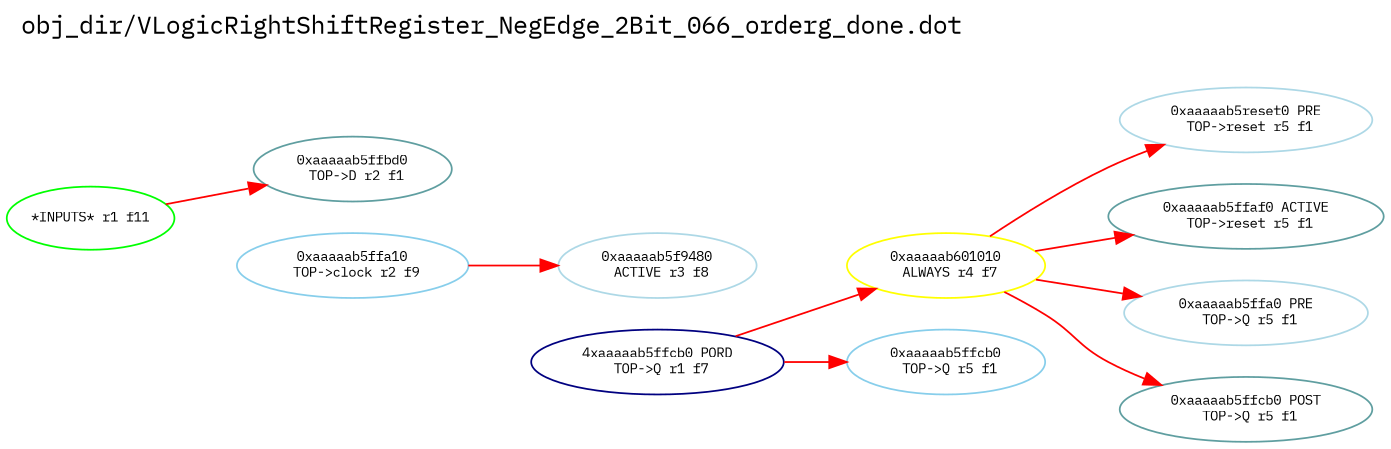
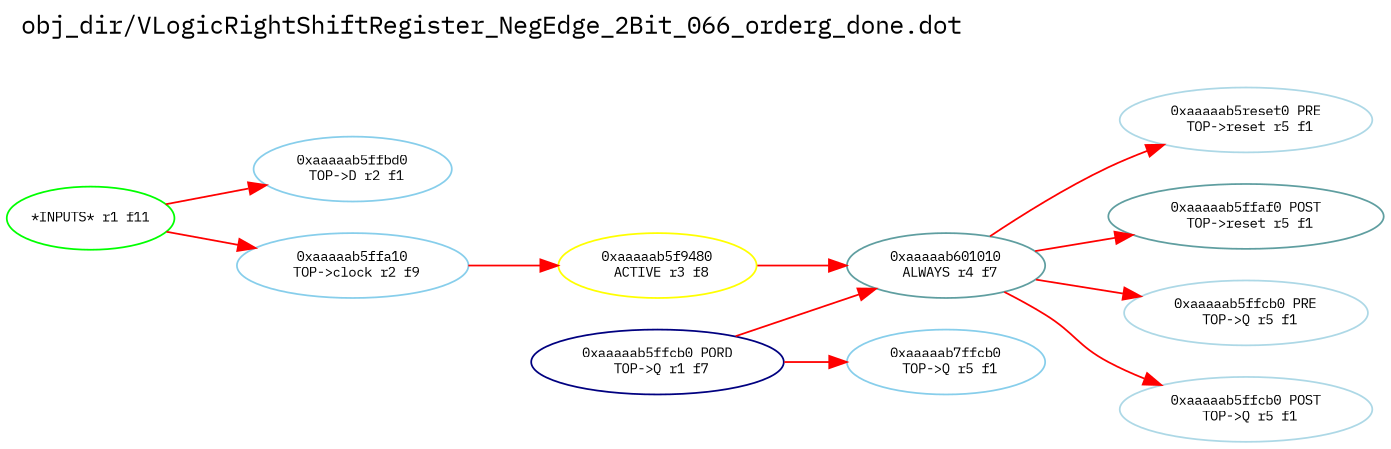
node "0xaaaaab5ffbd0 TOP->D r2 f1": color CadetBlue -> skyblue
node "0xaaaaab5ffaf0 ACTIVE TOP->reset r5 f1": label "0xaaaaab5ffaf0 ACTIVE TOP->reset r5 f1" -> "0xaaaaab5ffaf0 POST TOP->reset r5 f1"
edge "*INPUTS* r1 f11" -> "0xaaaaab5ffa10 TOP->clock r2 f9": added
node "0xaaaaab5f9480 ACTIVE r3 f8": color lightblue -> yellow
edge "0xaaaaab5f9480 ACTIVE r3 f8" -> "0xaaaaab601010 ALWAYS r4 f7": added
node "0xaaaaab601010 ALWAYS r4 f7": color yellow -> CadetBlue
node "0xaaaaab5ffa0 PRE TOP->Q r5 f1": label "0xaaaaab5ffa0 PRE TOP->Q r5 f1" -> "0xaaaaab5ffcb0 PRE TOP->Q r5 f1"
node "4xaaaaab5ffcb0 PORD TOP->Q r1 f7": label "4xaaaaab5ffcb0 PORD TOP->Q r1 f7" -> "0xaaaaab5ffcb0 PORD TOP->Q r1 f7"
node "0xaaaaab5ffcb0 TOP->Q r5 f1": label "0xaaaaab5ffcb0 TOP->Q r5 f1" -> "0xaaaaab7ffcb0 TOP->Q r5 f1"
node "0xaaaaab5ffcb0 POST TOP->Q r5 f1": color CadetBlue -> lightblue
